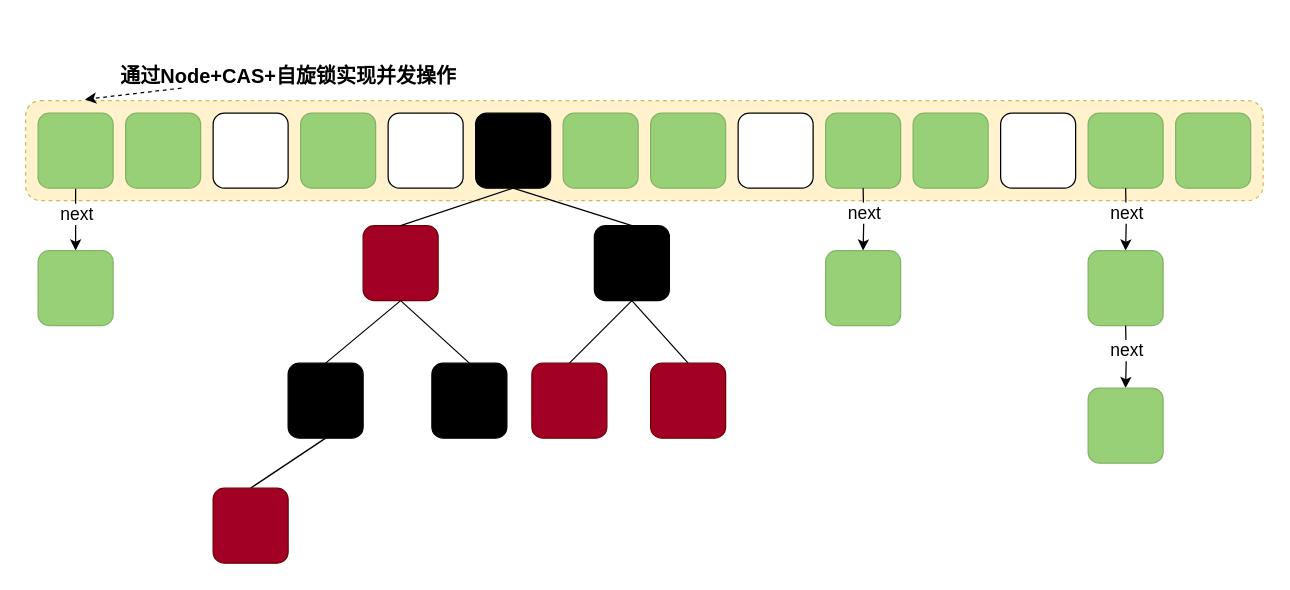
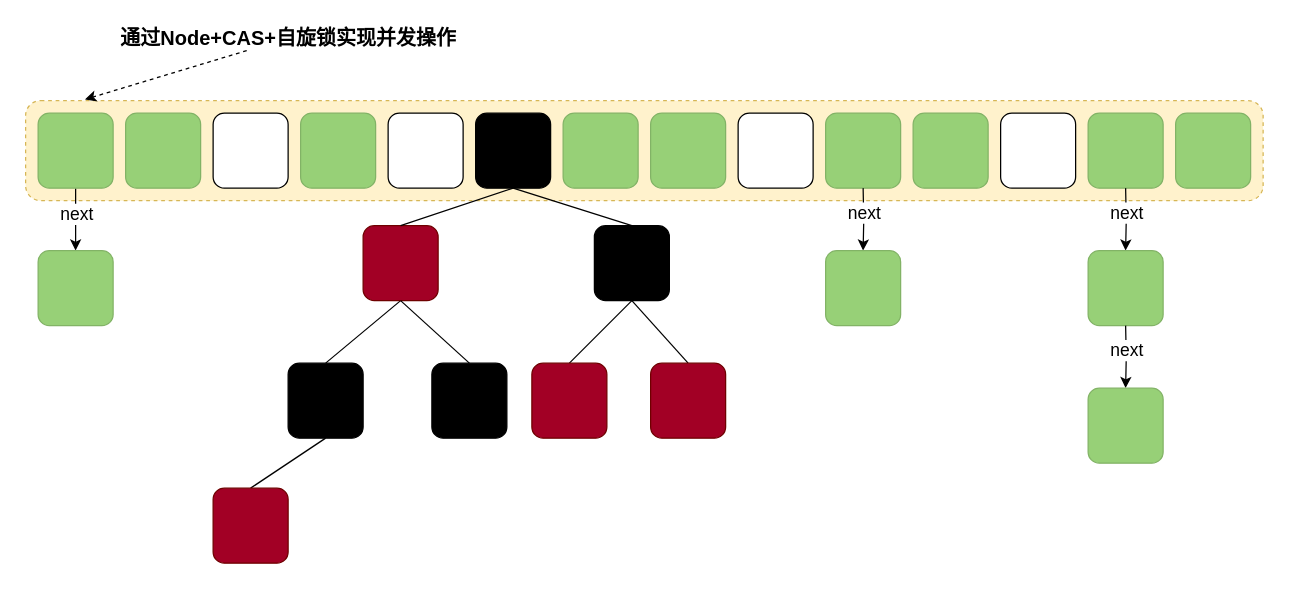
node "通过Node+CAS+自旋锁实现并发操作": moved (288, 76) -> (288, 38)
